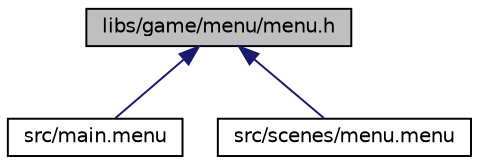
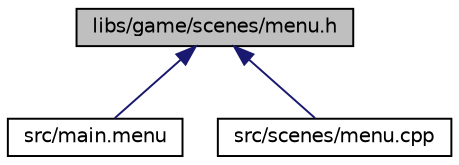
node "libs/game/menu/menu.h": label "libs/game/menu/menu.h" -> "libs/game/scenes/menu.h"
node "src/scenes/menu.menu": label "src/scenes/menu.menu" -> "src/scenes/menu.cpp"
